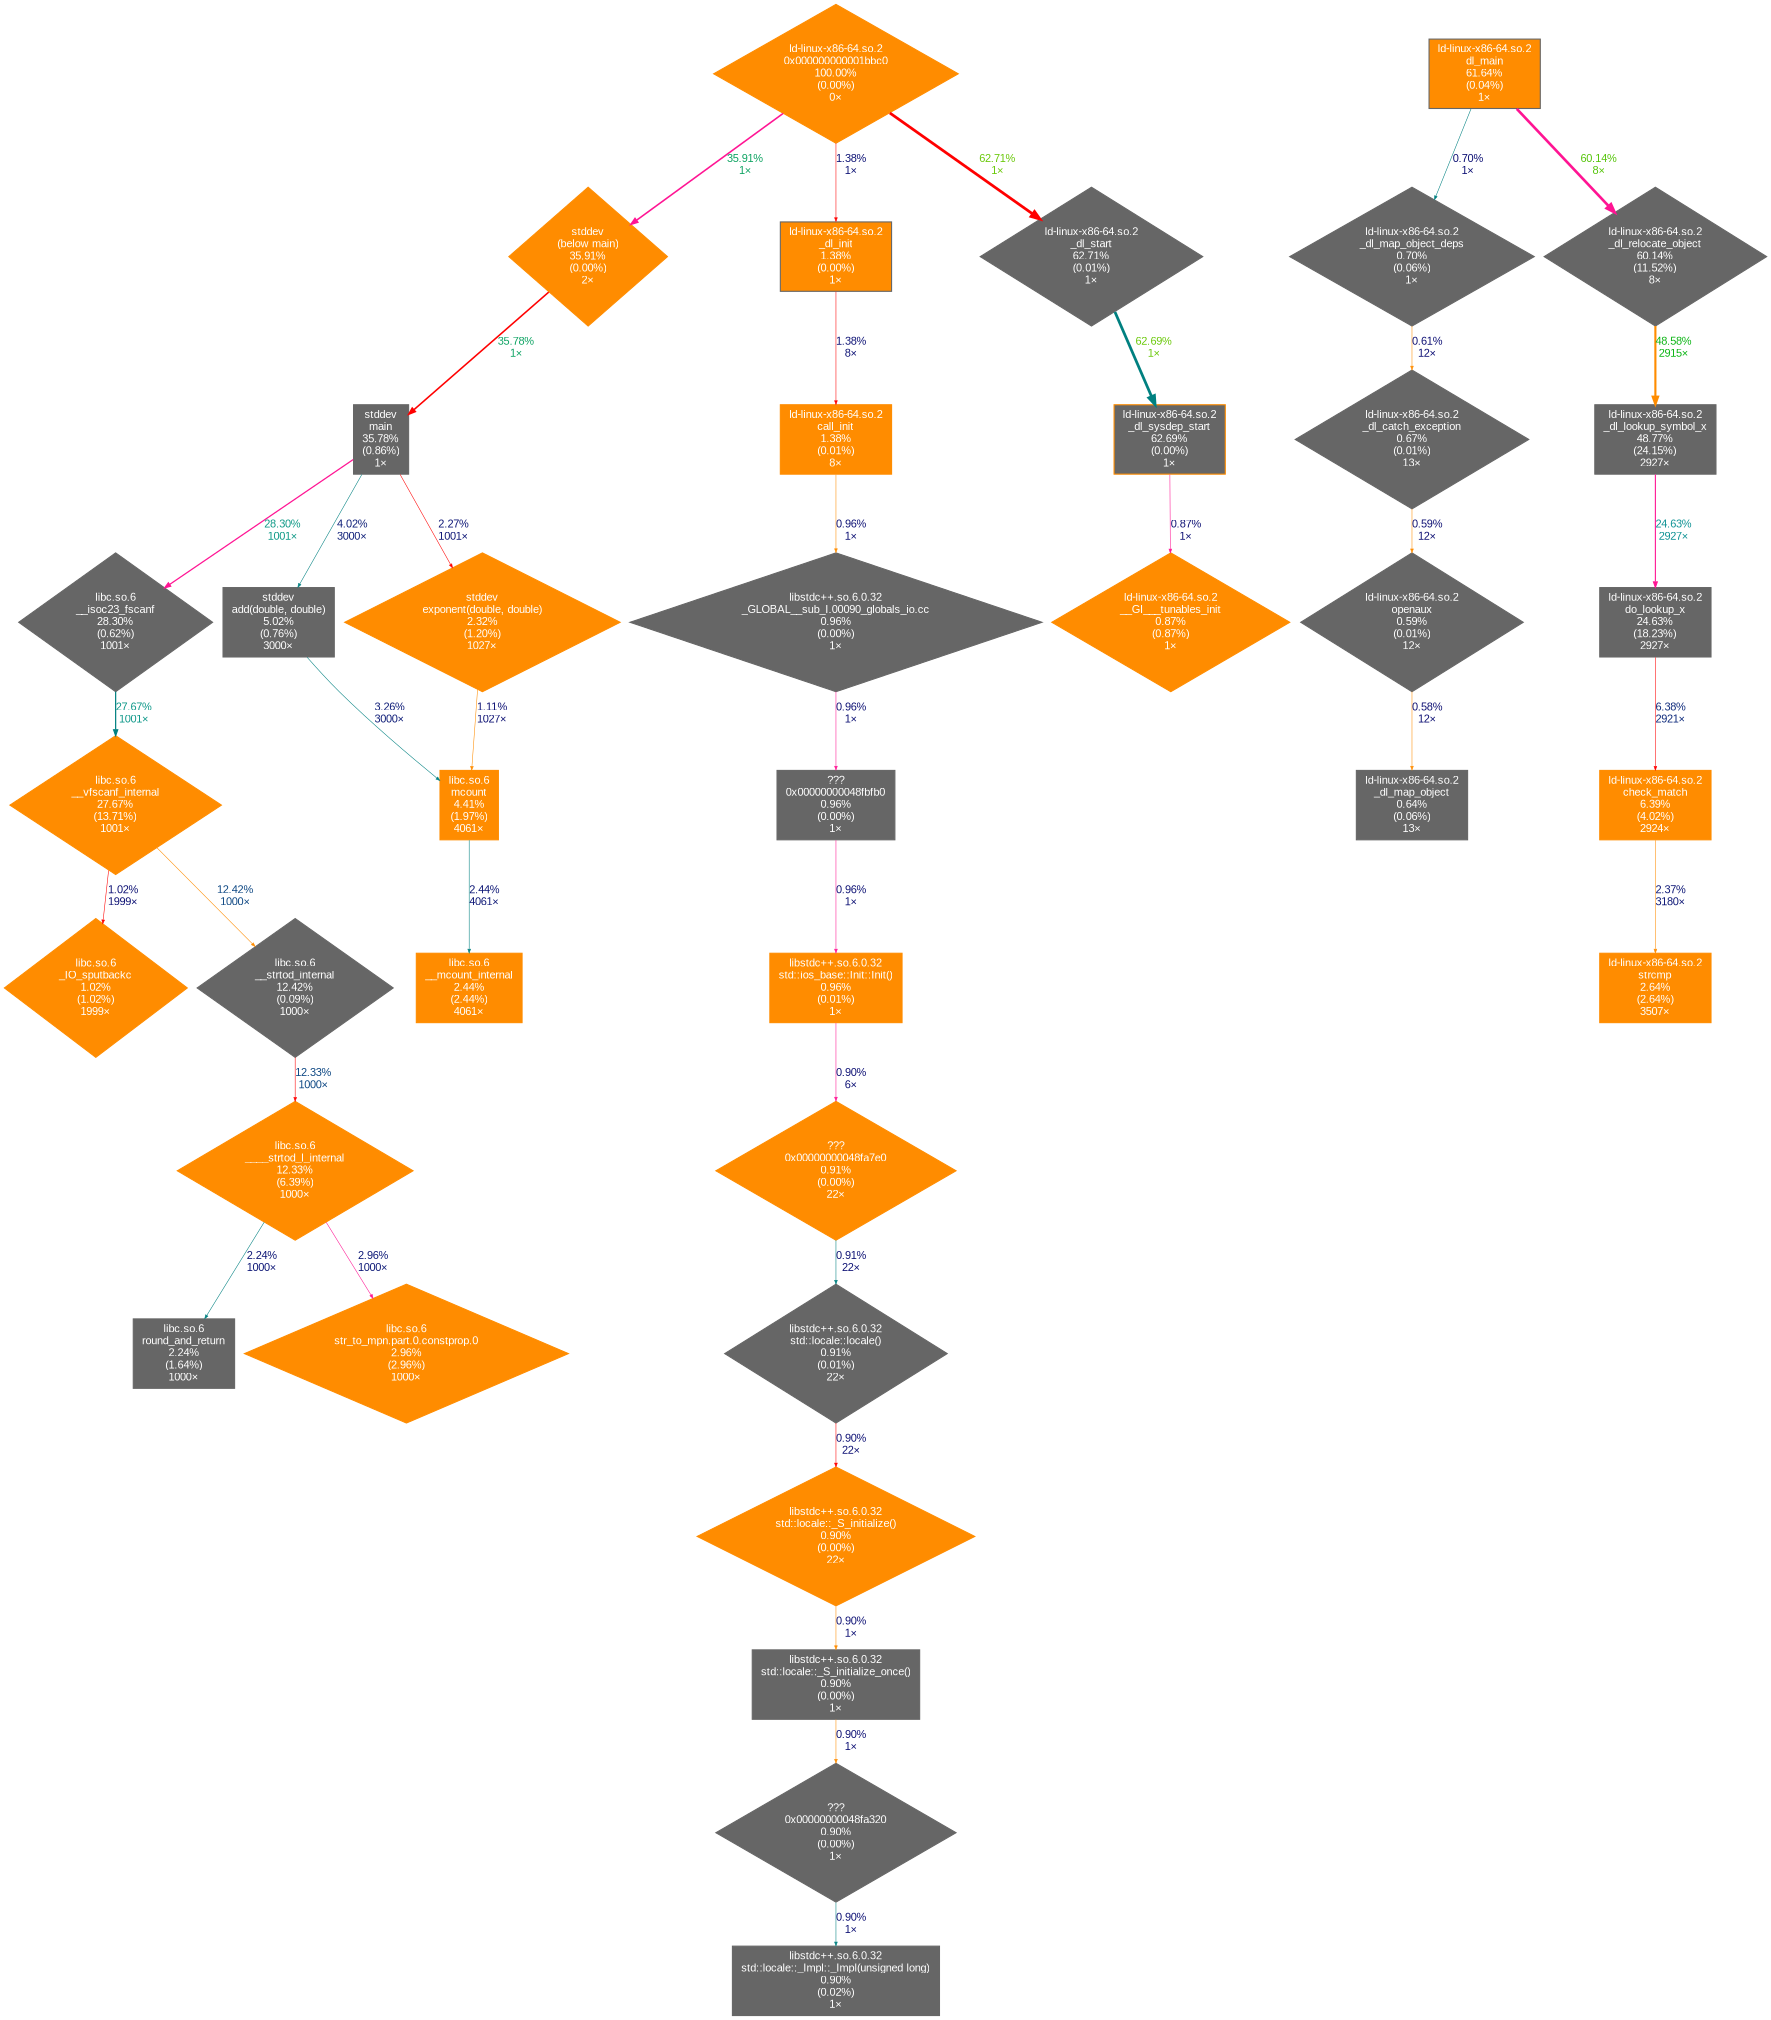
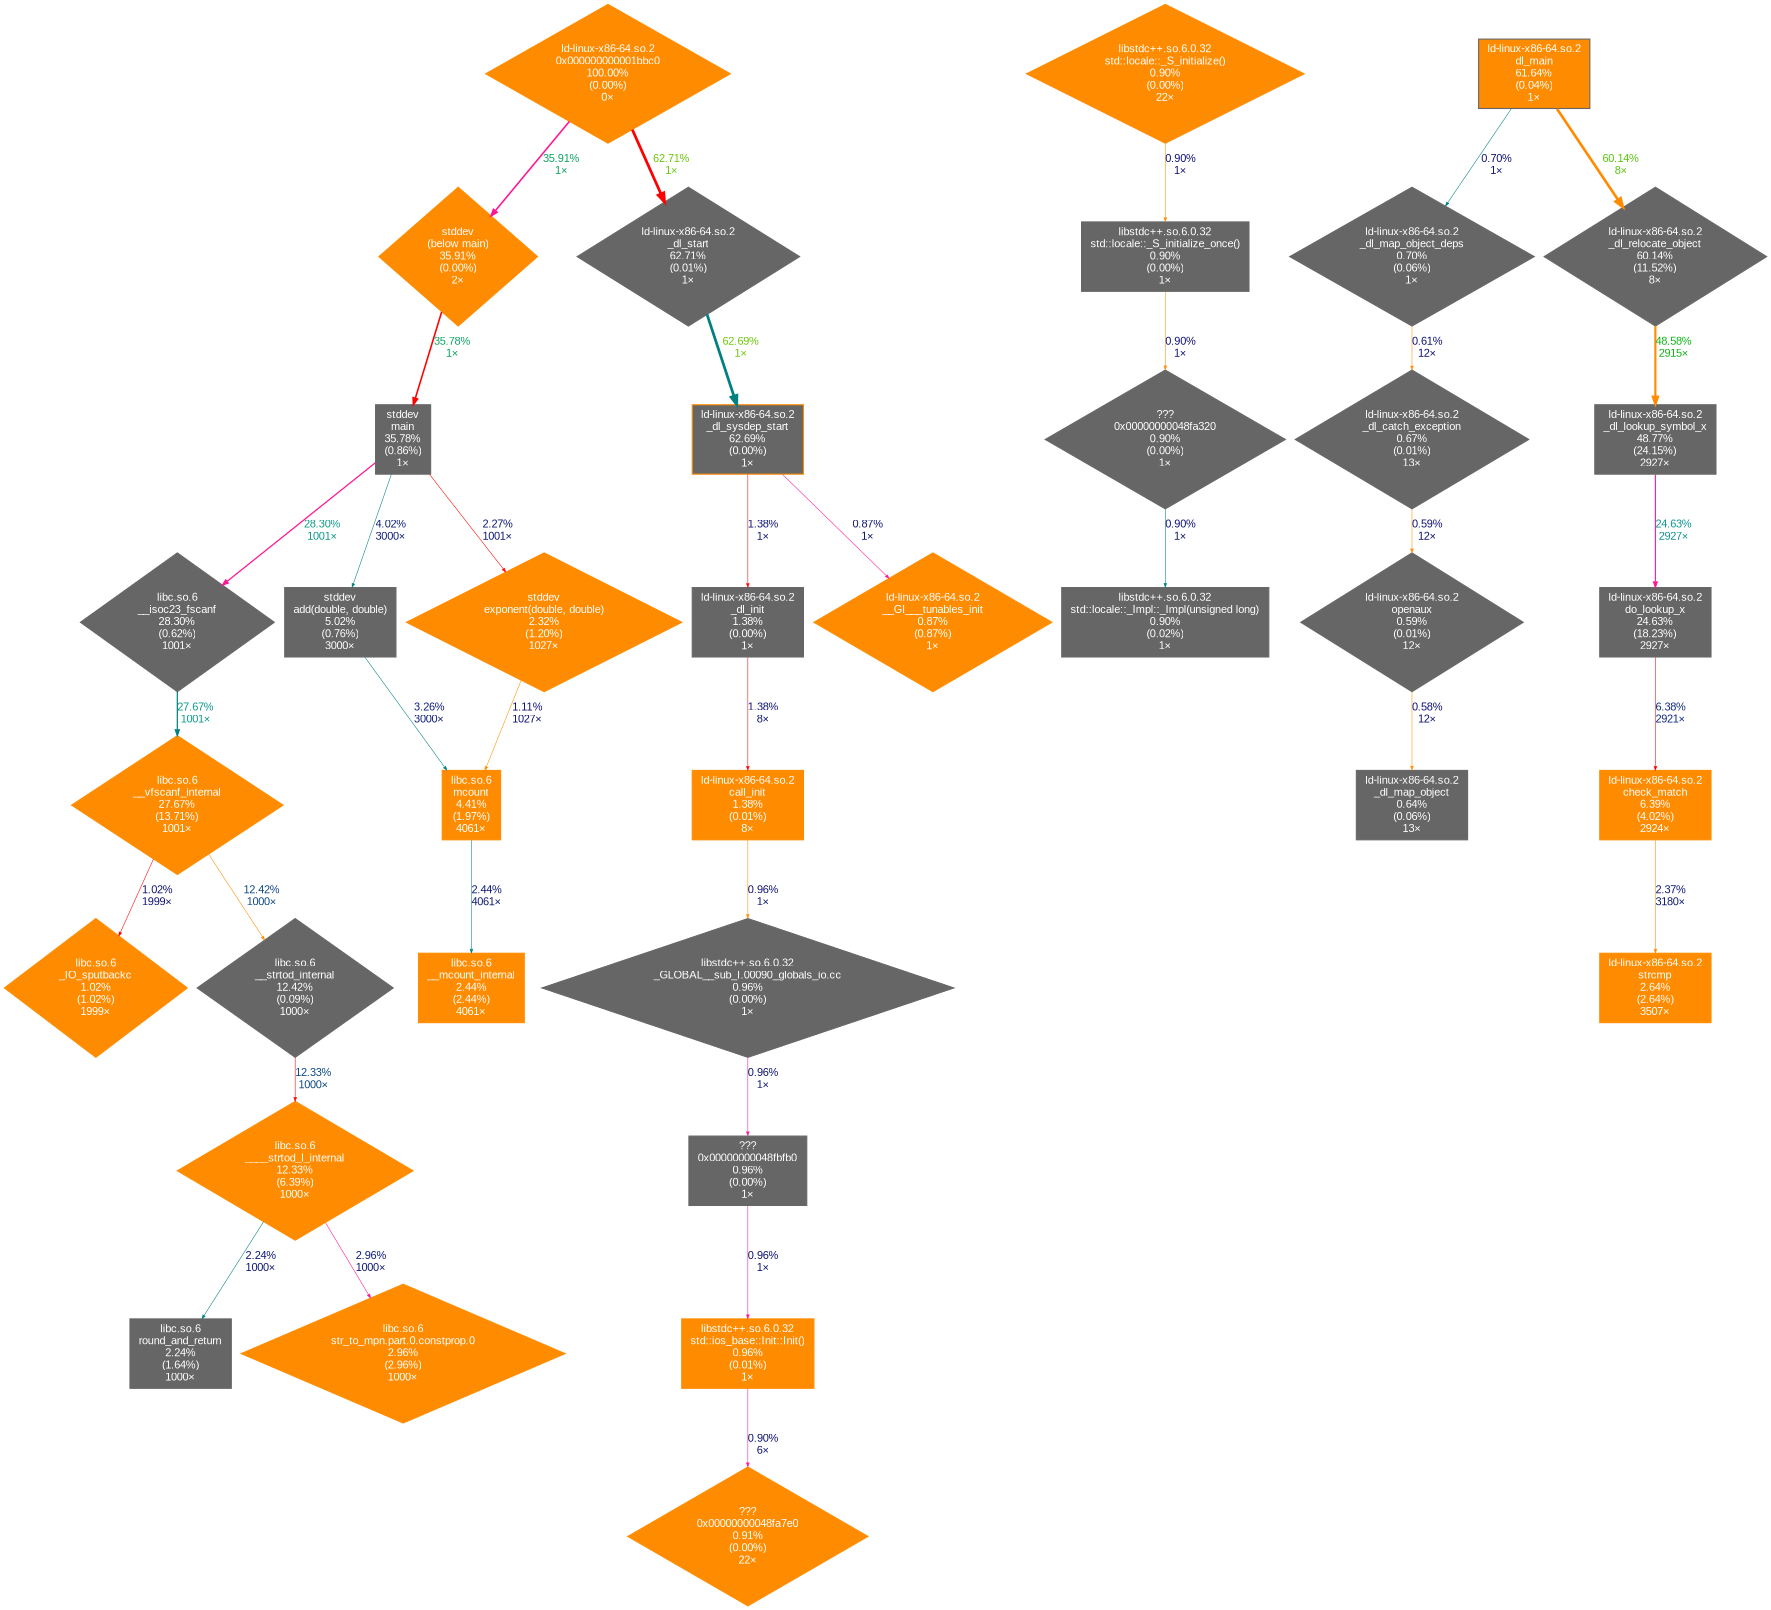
edge "ld-linux-x86-64.so.2 dl_main 61.64% (0.04%) 1×" -> "ld-linux-x86-64.so.2 _dl_relocate_object 60.14% (11.52%) 8×": color deeppink -> darkorange
edge "ld-linux-x86-64.so.2 0x000000000001bbc0 100.00% (0.00%) 0×" -> "ld-linux-x86-64.so.2 _dl_init 1.38% (0.00%) 1×": now "ld-linux-x86-64.so.2 _dl_sysdep_start 62.69% (0.00%) 1×" -> "ld-linux-x86-64.so.2 _dl_init 1.38% (0.00%) 1×"
node "ld-linux-x86-64.so.2 _dl_init 1.38% (0.00%) 1×": fillcolor darkorange -> gray40
node "libstdc++.so.6.0.32 std::locale::locale() 0.91% (0.01%) 22×": removed
